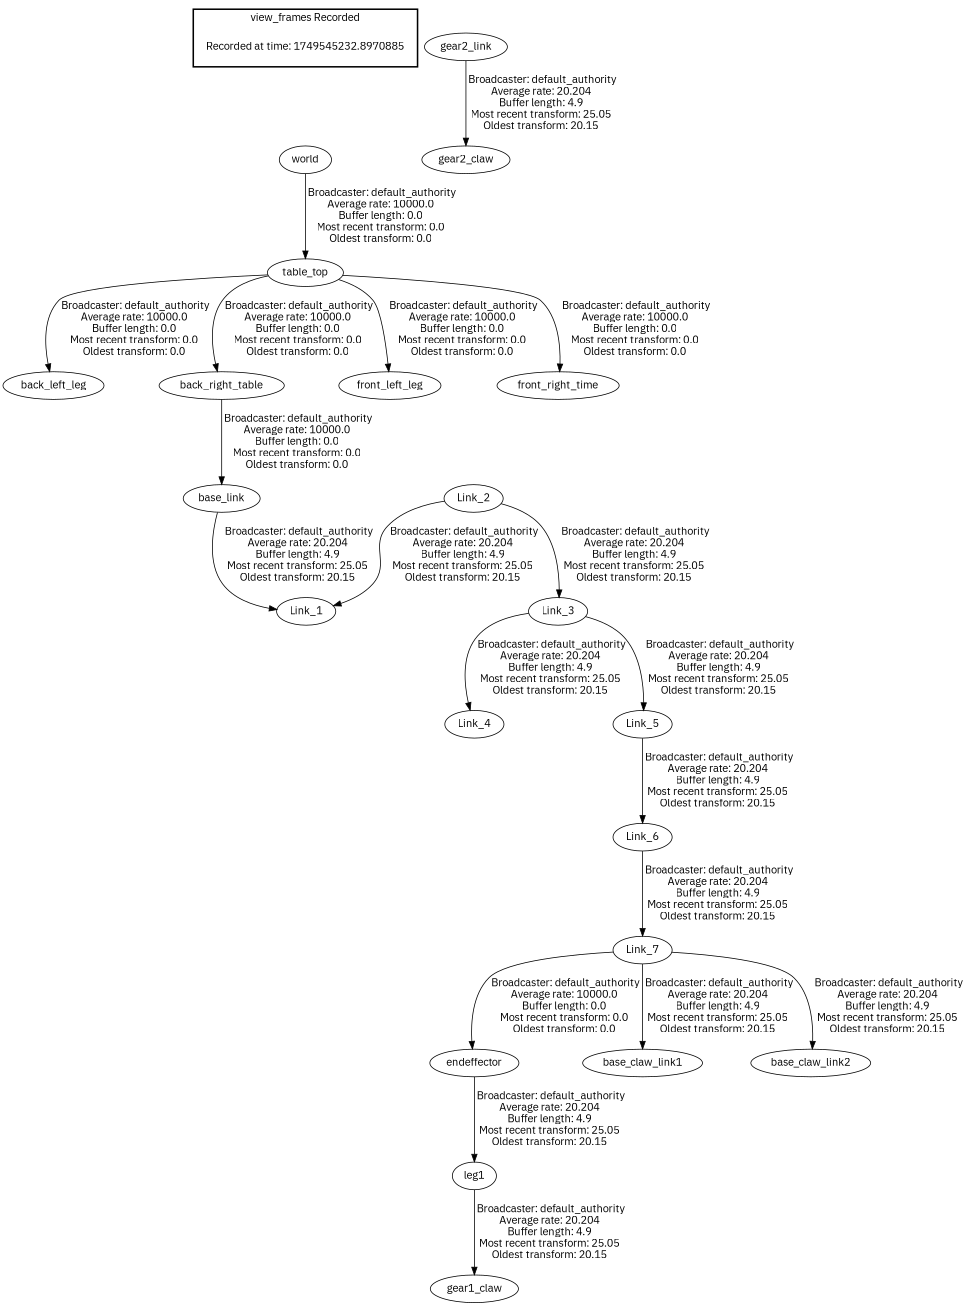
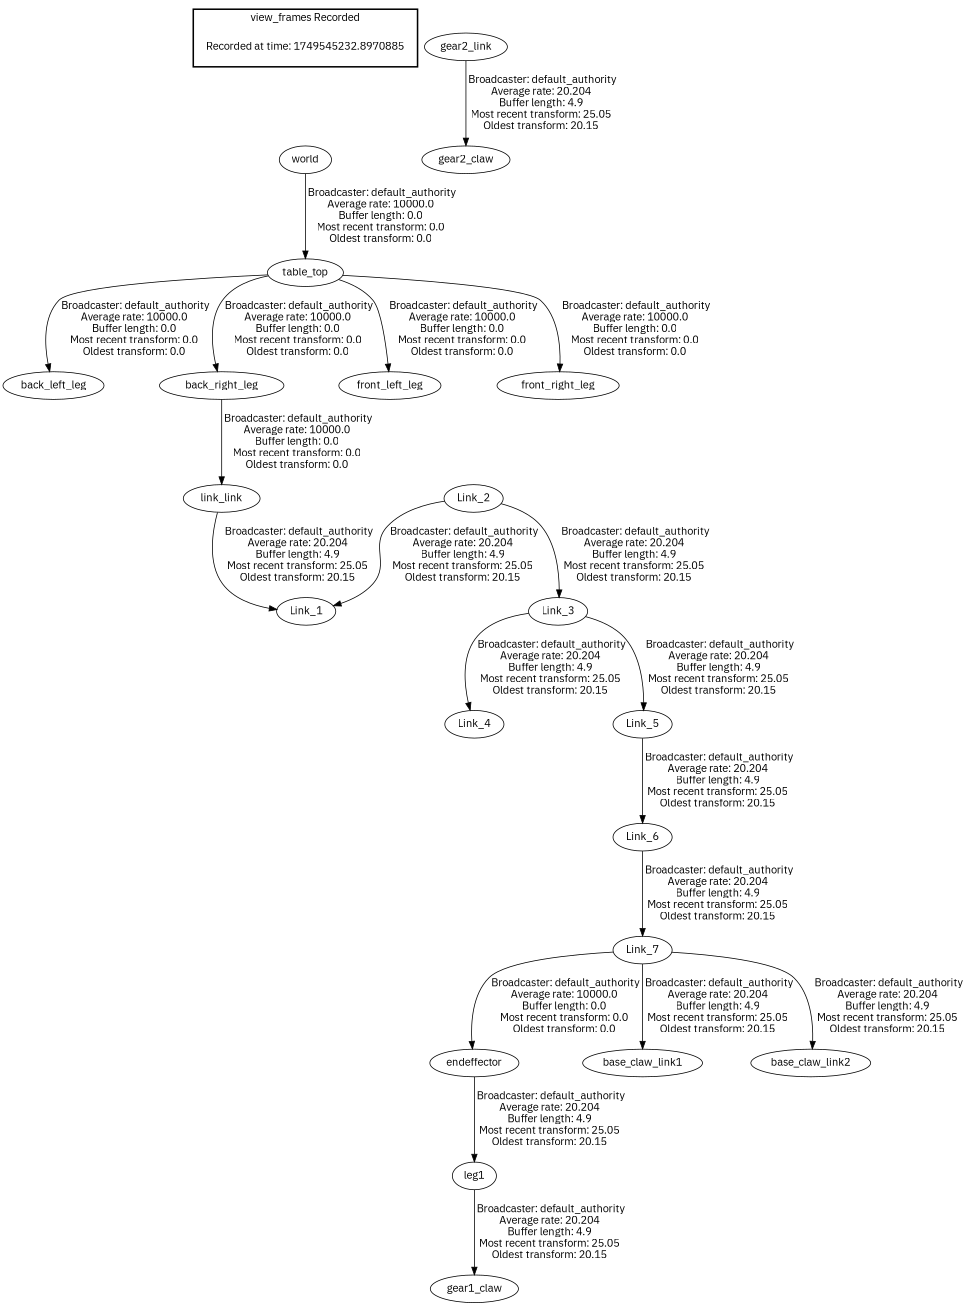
node "back_right_table": label "back_right_table" -> "back_right_leg"
node "front_right_time": label "front_right_time" -> "front_right_leg"
node "base_link": label "base_link" -> "link_link"
